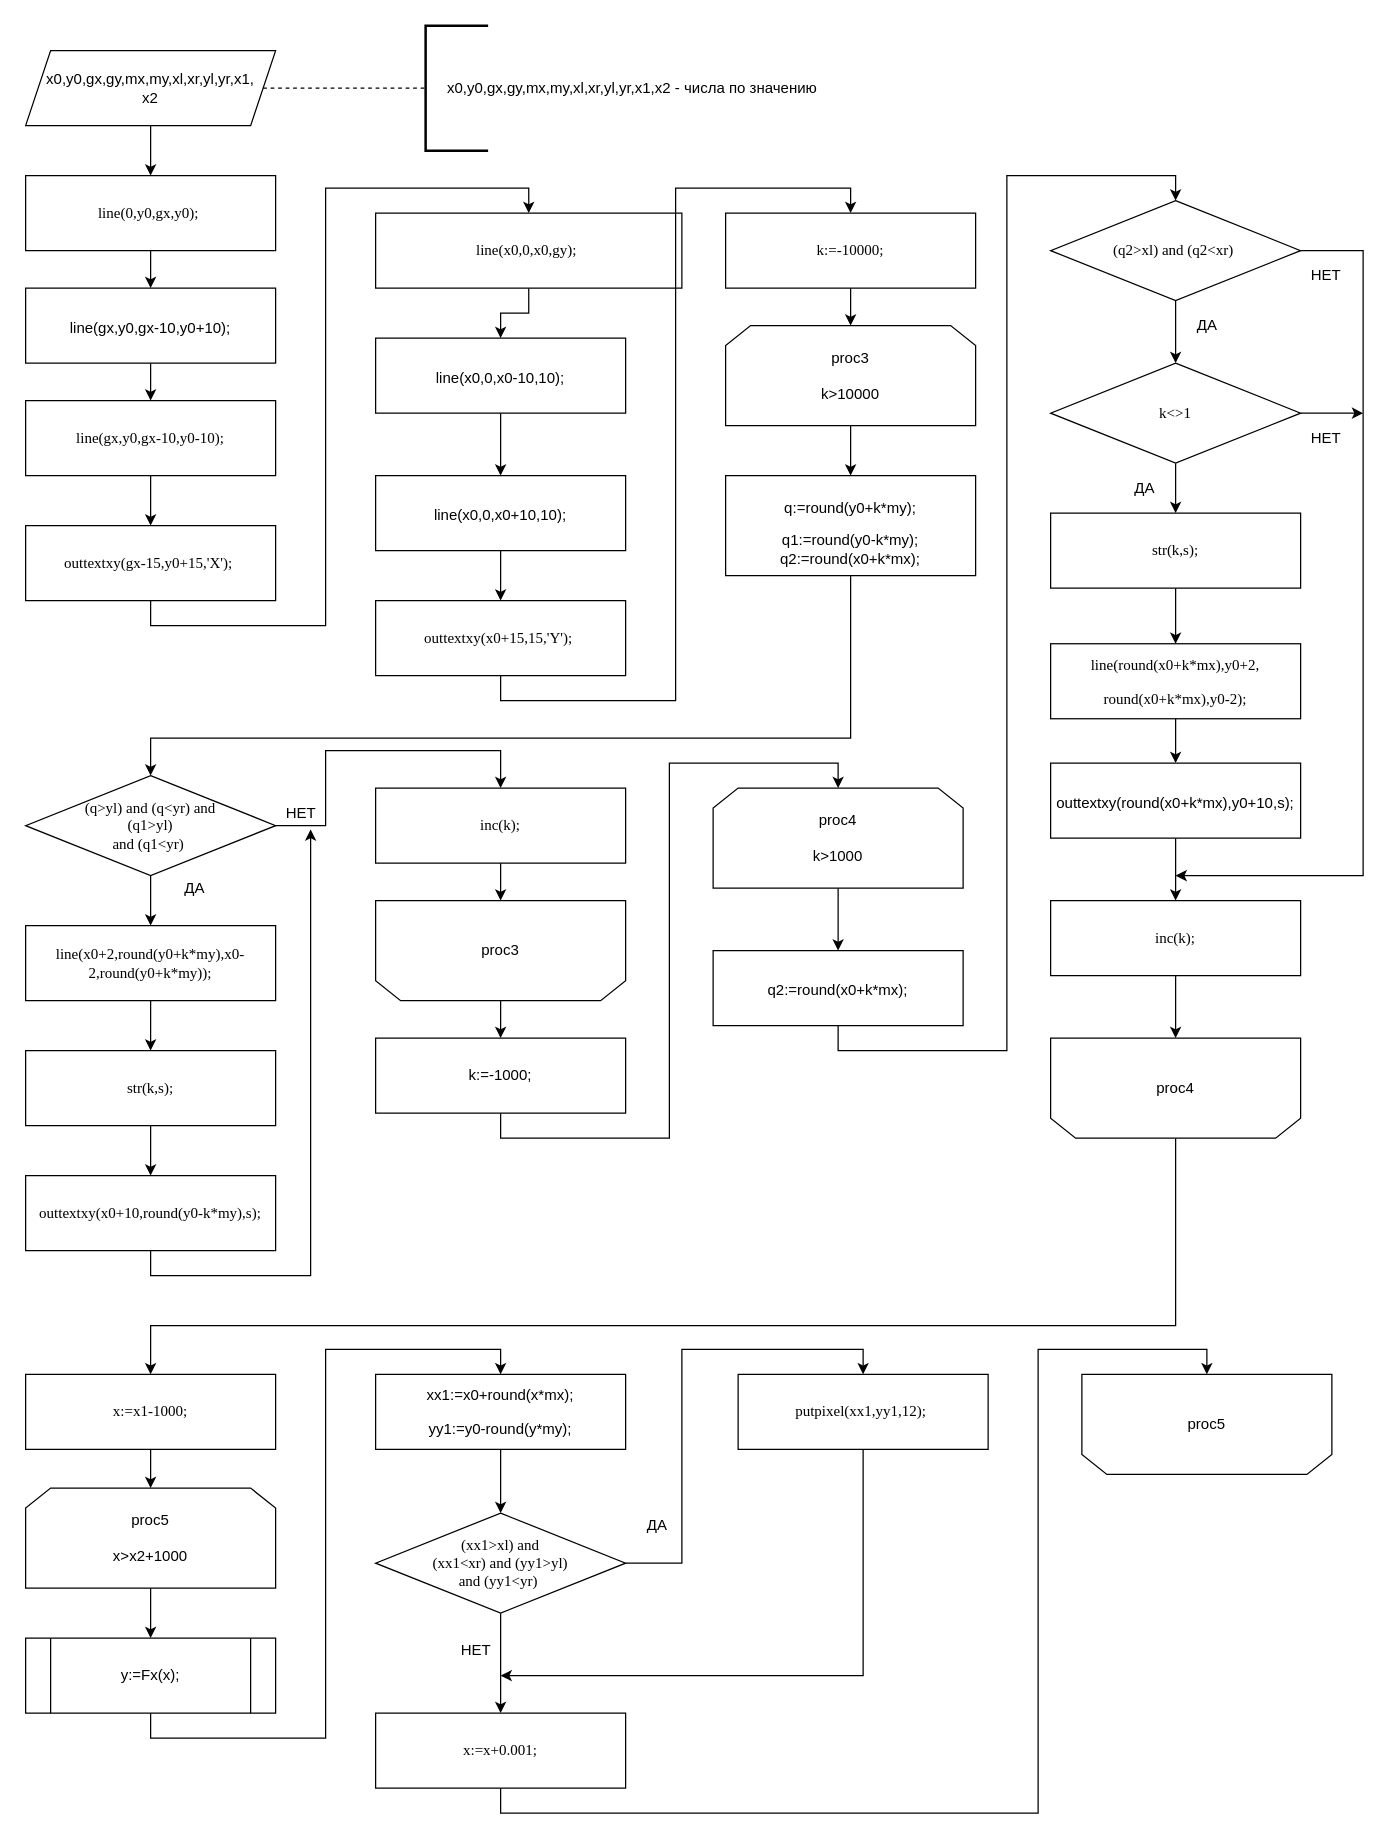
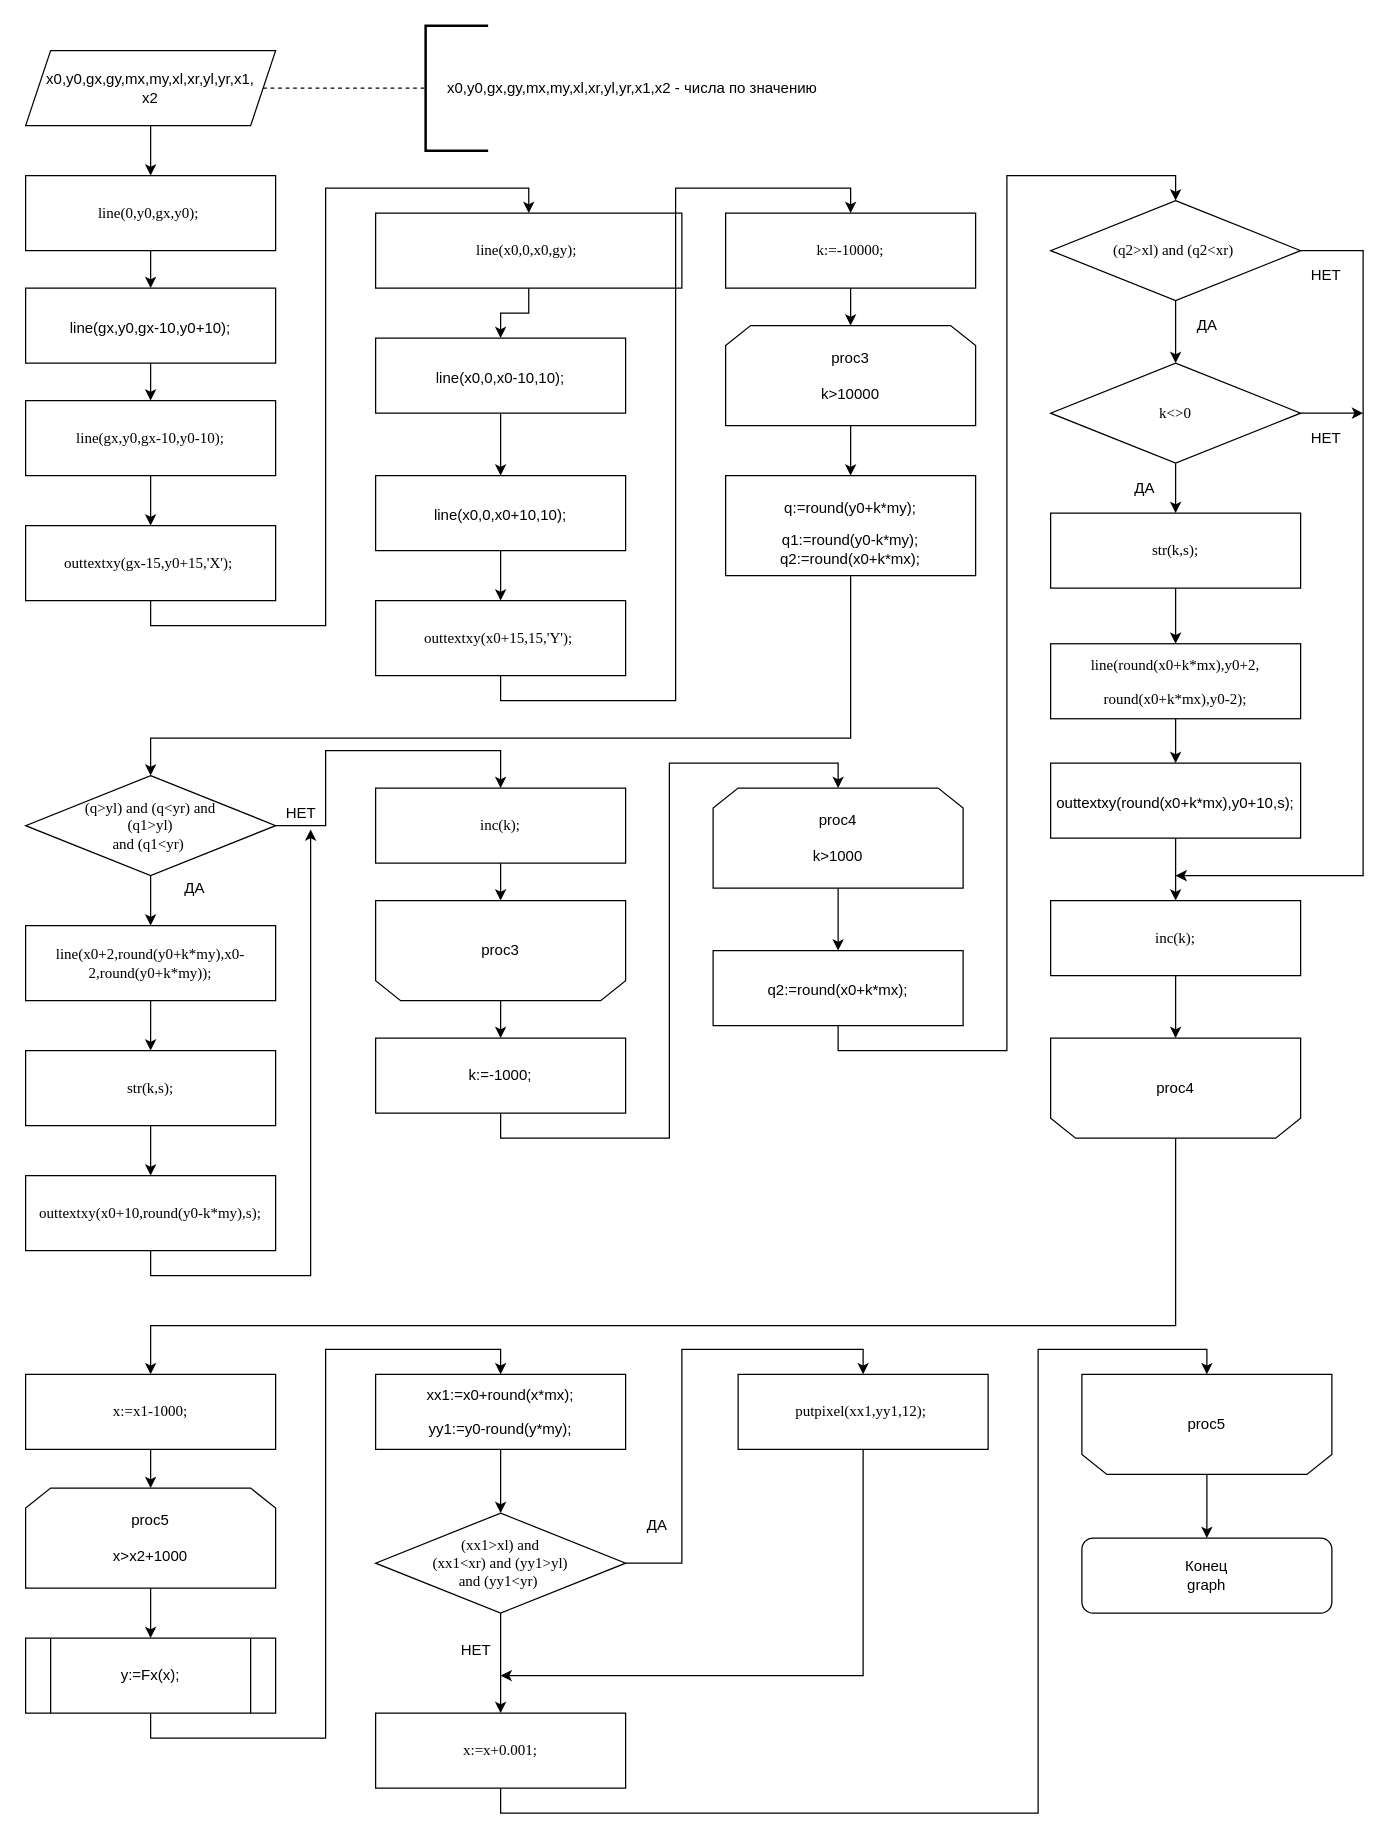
node "k<>1": label "k<>1" -> "k<>0"
edge "proc5" -> "Конец graph": added
node "Конец graph": added
